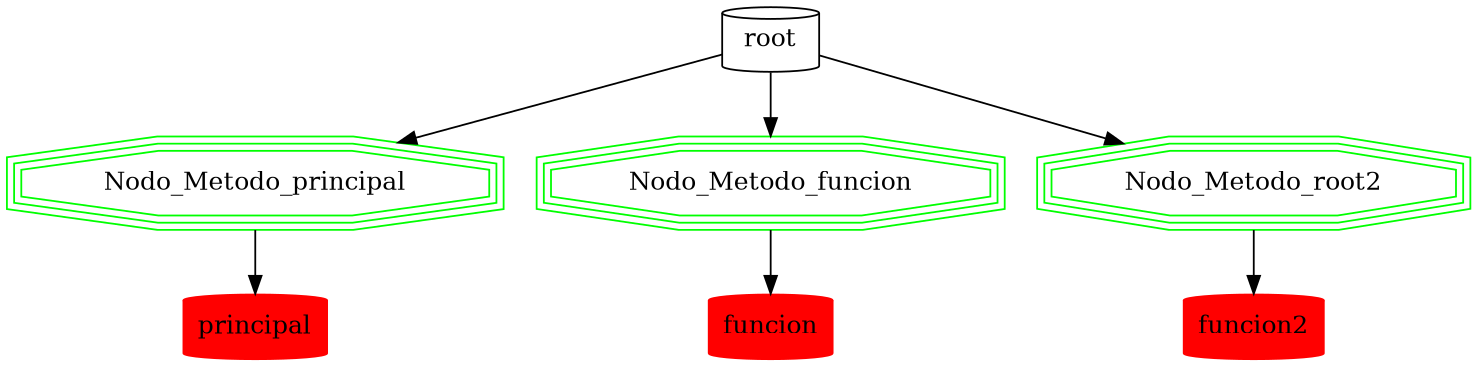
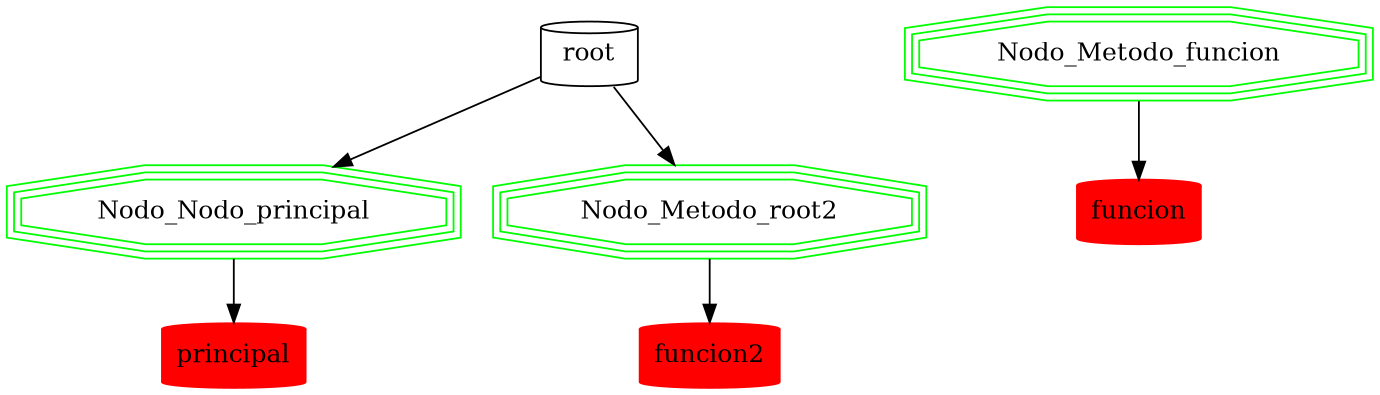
edge "root" -> "Nodo_Metodo_funcion": removed
node "Nodo_Metodo_principal": label "Nodo_Metodo_principal" -> "Nodo_Nodo_principal"
